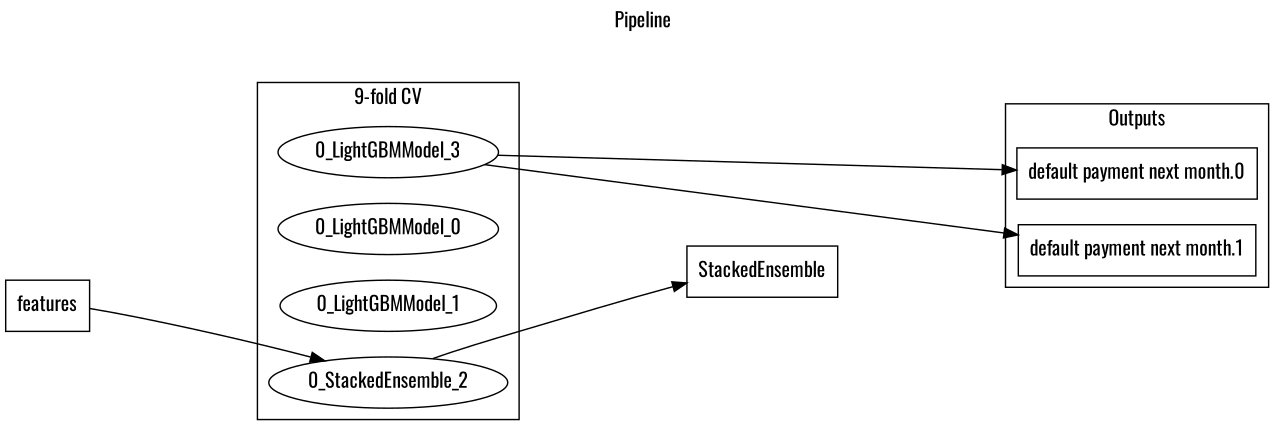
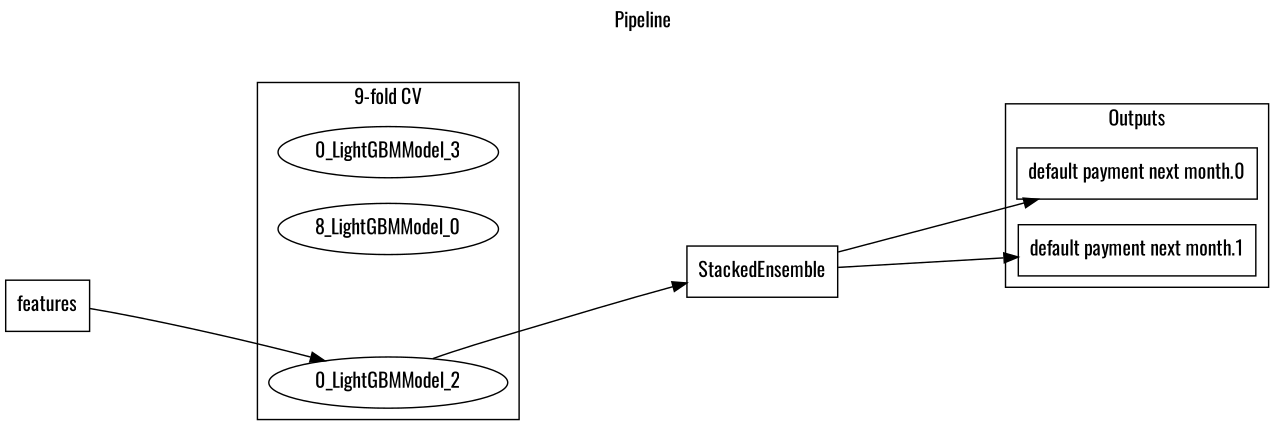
edge "0_LightGBMModel_3" -> "default payment next month.0": now "StackedEnsemble" -> "default payment next month.0"
edge "0_LightGBMModel_3" -> "default payment next month.1": now "StackedEnsemble" -> "default payment next month.1"
node "0_LightGBMModel_0": label "0_LightGBMModel_0" -> "8_LightGBMModel_0"
node "0_LightGBMModel_1": removed
node "0_StackedEnsemble_2": label "0_StackedEnsemble_2" -> "0_LightGBMModel_2"
